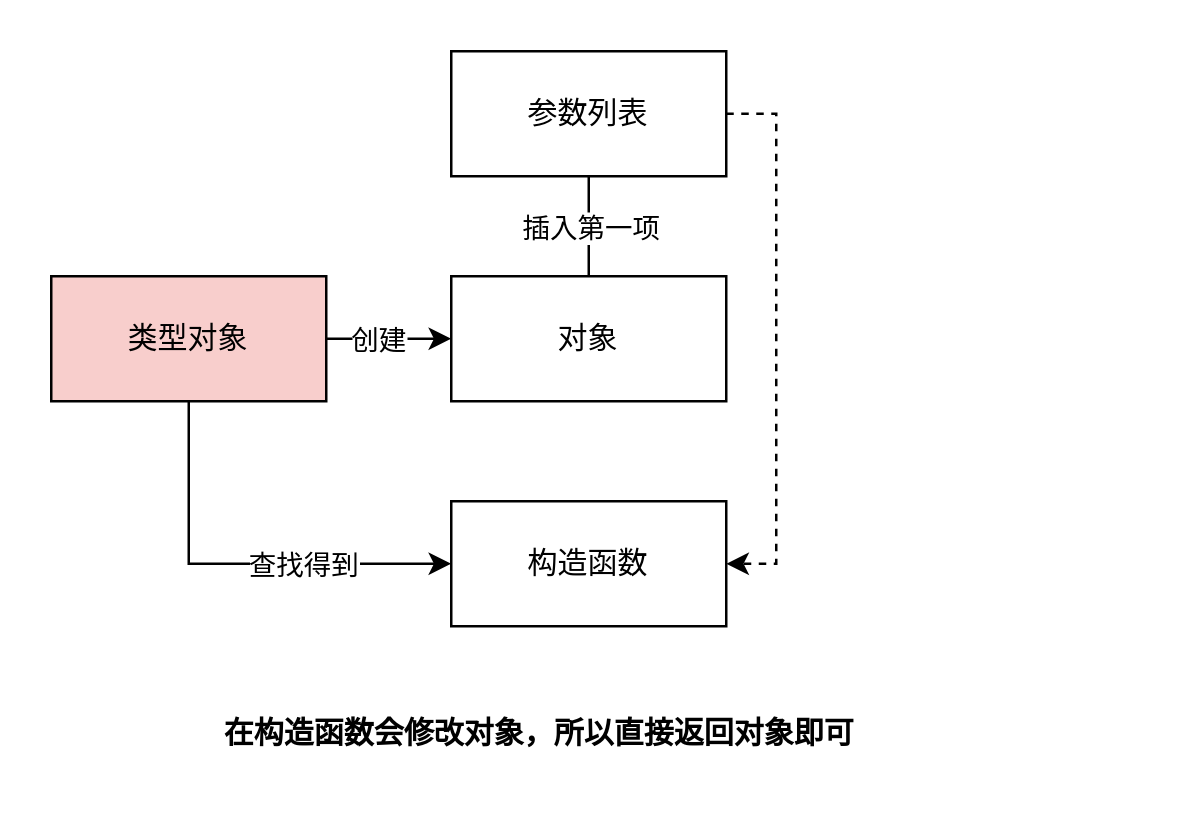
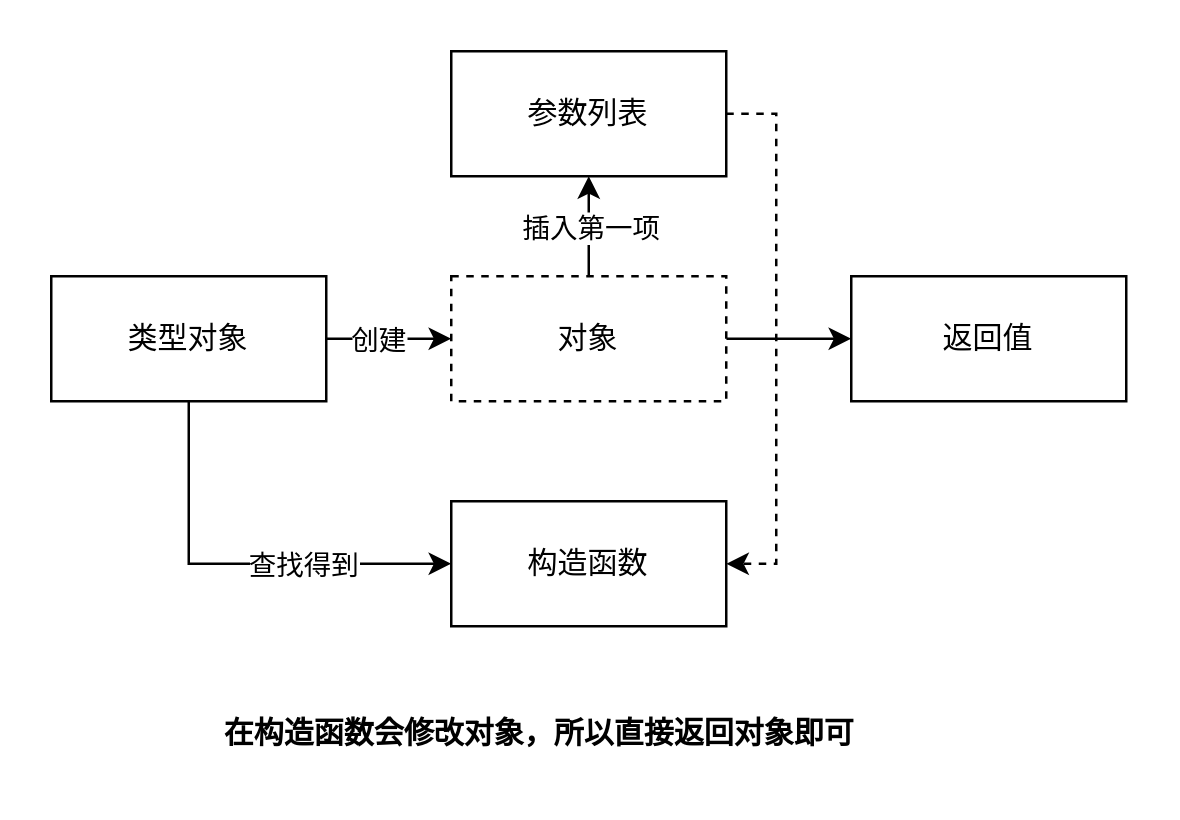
edge "参数列表" -- "对象": arrowhead none -> classic
node "类型对象": fillcolor #f8cecc -> #ffffff
node "对象": style solid -> dashed
edge "对象" -> "返回值": added
node "返回值": added
